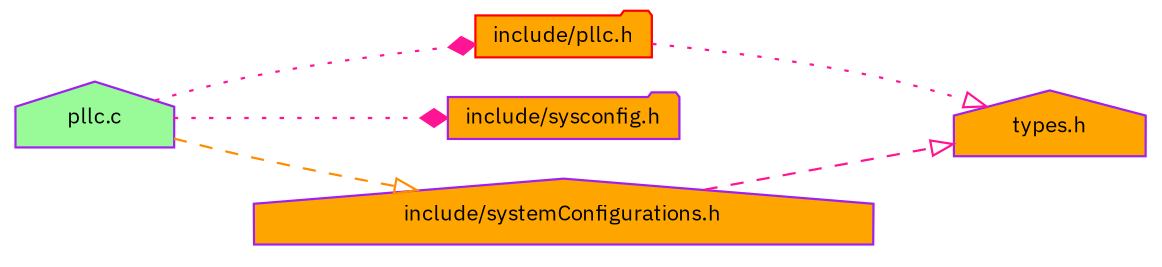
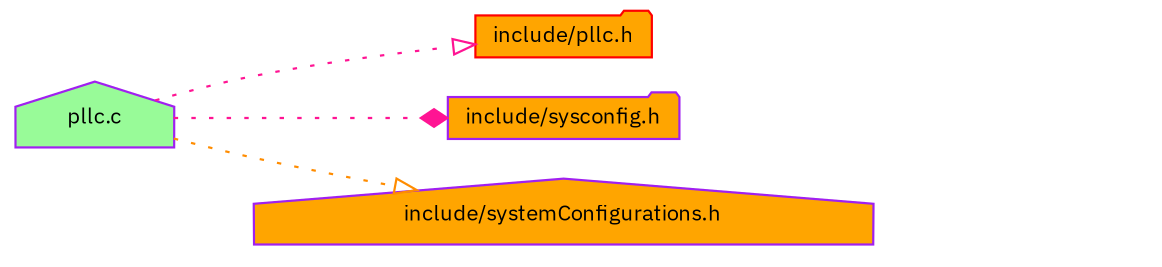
edge "pllc.c" -> "include/pllc.h": arrowhead diamond -> onormal
node "types.h": removed
edge "pllc.c" -> "include/systemConfigurations.h": style dashed -> dotted
